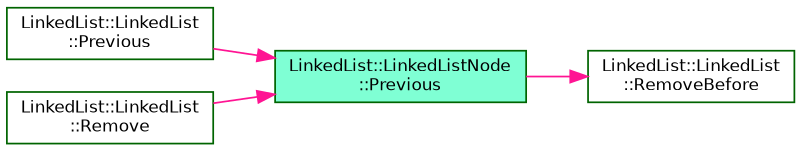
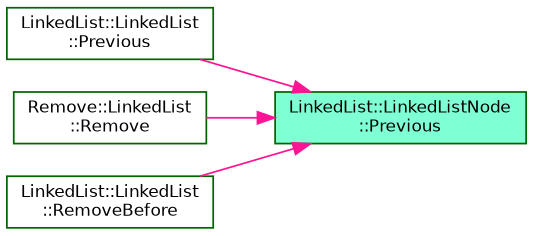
edge "LinkedList::LinkedListNode ::Previous" -> "LinkedList::LinkedList ::RemoveBefore": reversed
node "LinkedList::LinkedList ::Remove": label "LinkedList::LinkedList ::Remove" -> "Remove::LinkedList ::Remove"
